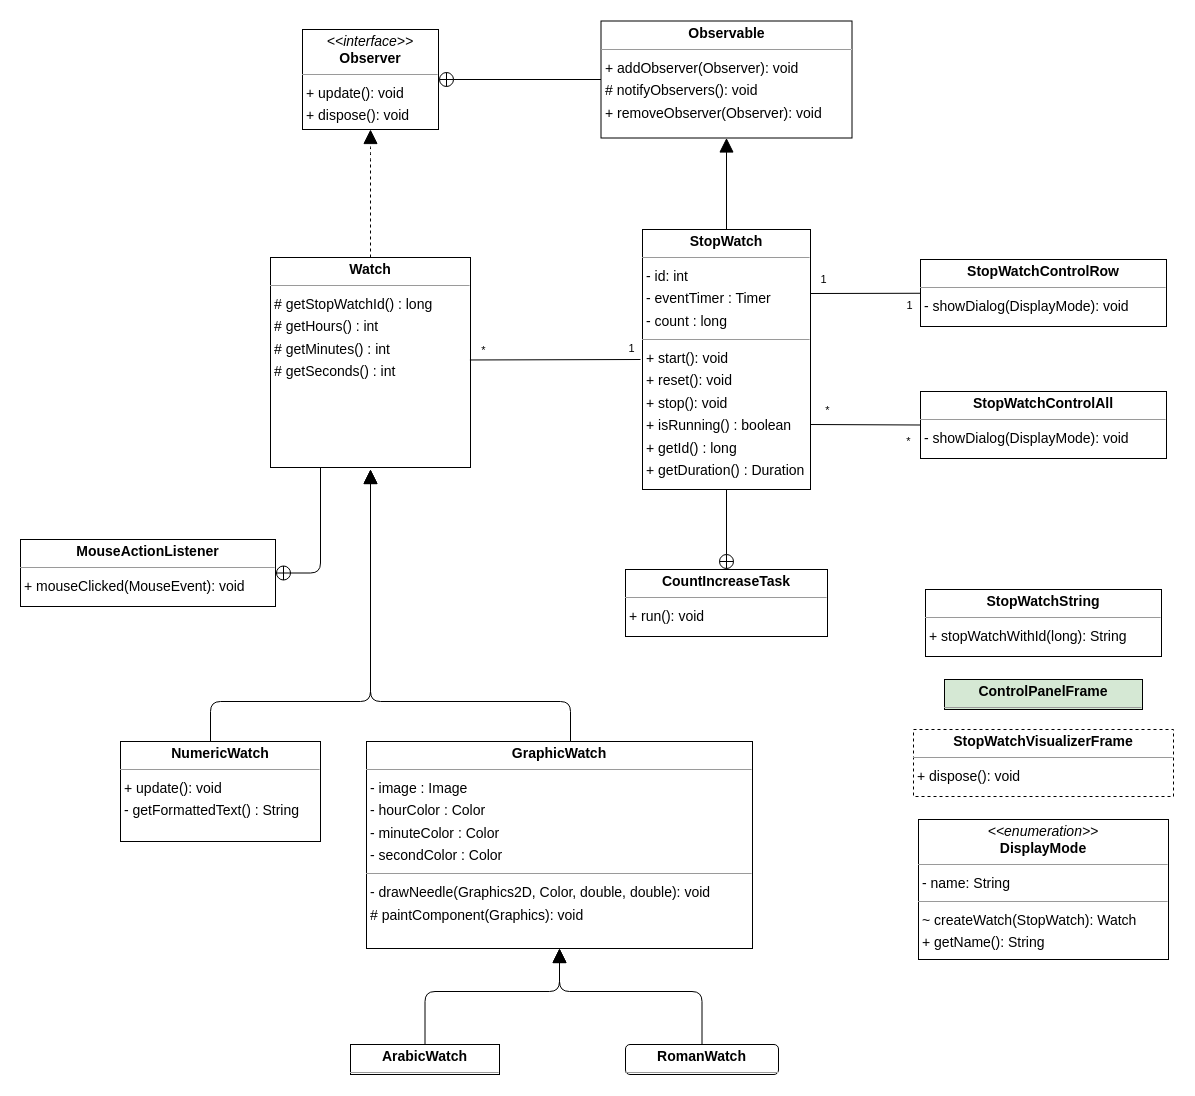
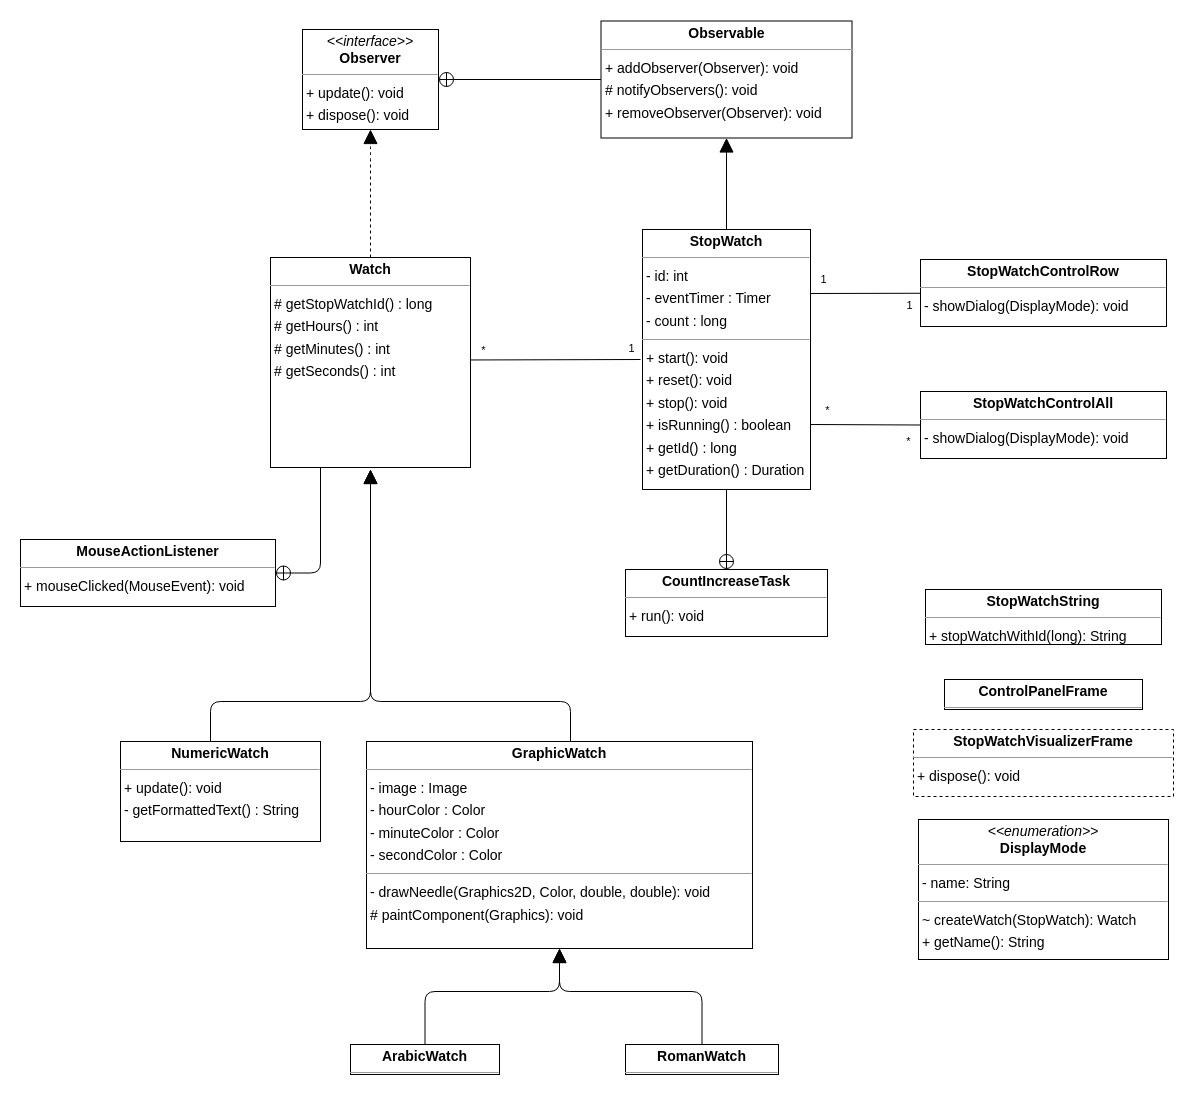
node "StopWatchString + stopWatchWithId(long): String": size 236x67 -> 236x55
node "ControlPanelFrame": fillcolor #d5e8d4 -> #ffffff
node "RomanWatch": shape rounded rectangle -> rectangle
